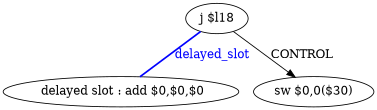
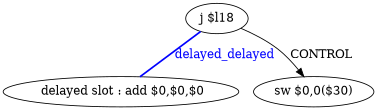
edge "j $l18" -- "delayed slot : add $0,$0,$0": label "delayed_slot" -> "delayed_delayed"
